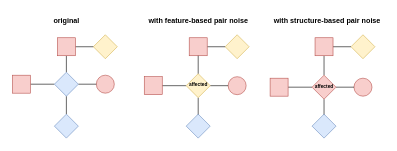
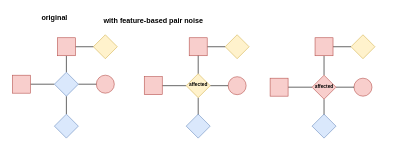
node "original": moved (66, 21) -> (54, 18)
node "with feature-based pair noise": moved (198, 21) -> (153, 21)
node "with structure-based pair noise": removed
